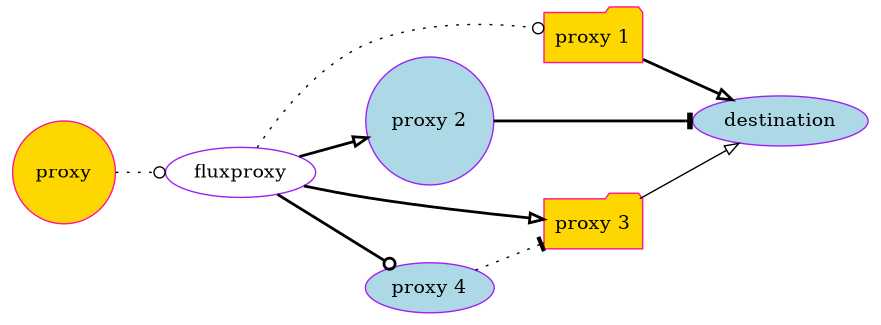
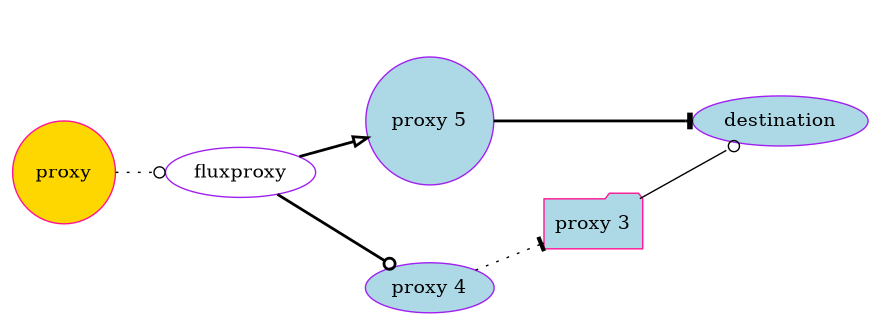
node "proxy 1": removed
node "proxy 2": label "proxy 2" -> "proxy 5"
edge "proxy 3" -> "destination": arrowhead onormal -> odot
edge "fluxproxy" -> "proxy 3": removed
node "proxy 3": fillcolor gold -> lightblue
